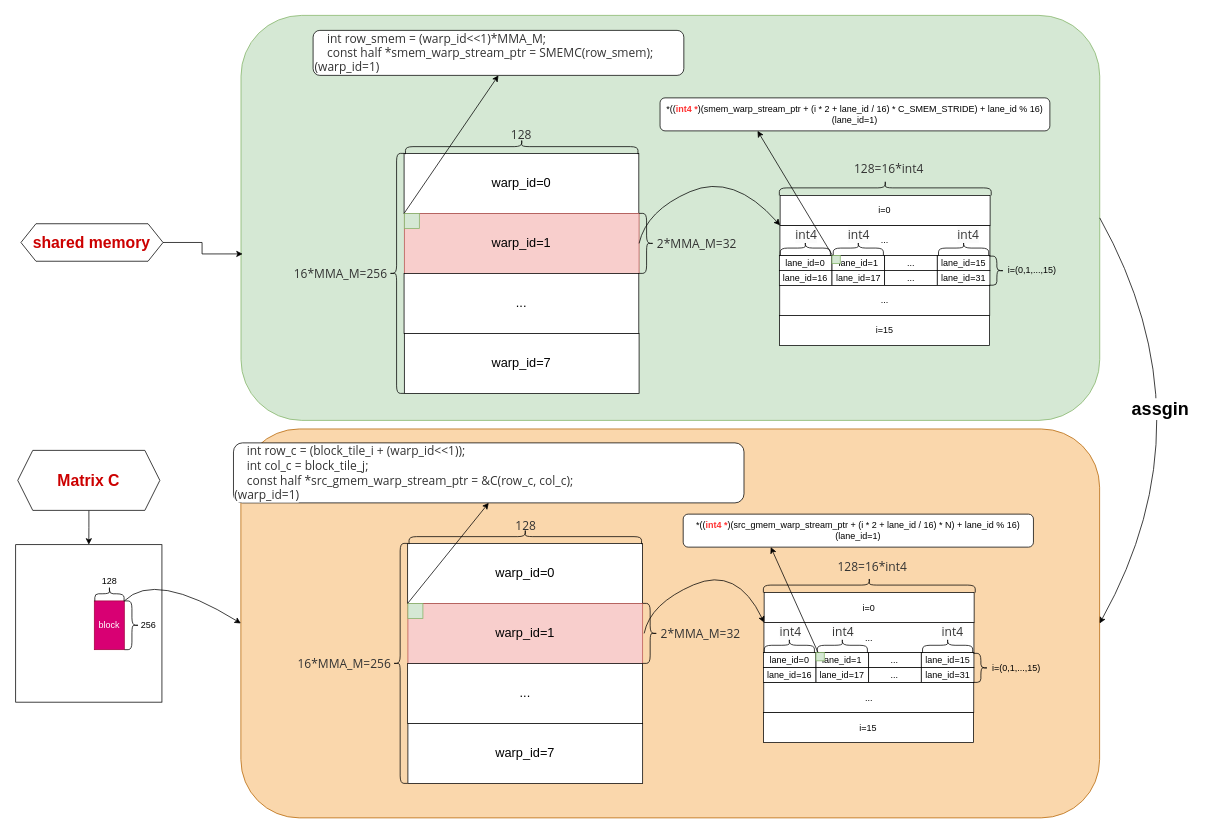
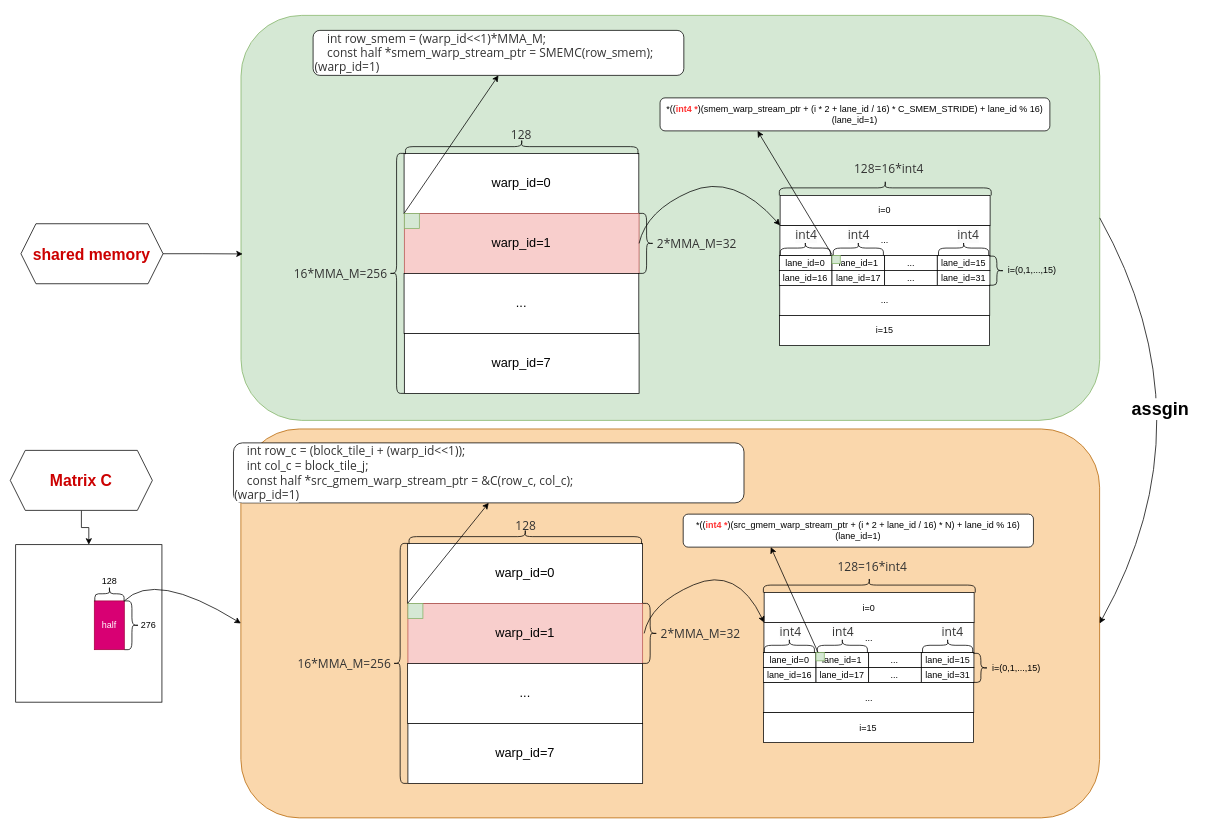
node "shared memory": size 142x38 -> 142x60
node "Matrix C": moved (89, 480) -> (81, 480)
node "block": label "block" -> "half"
node "256": label "256" -> "276"
